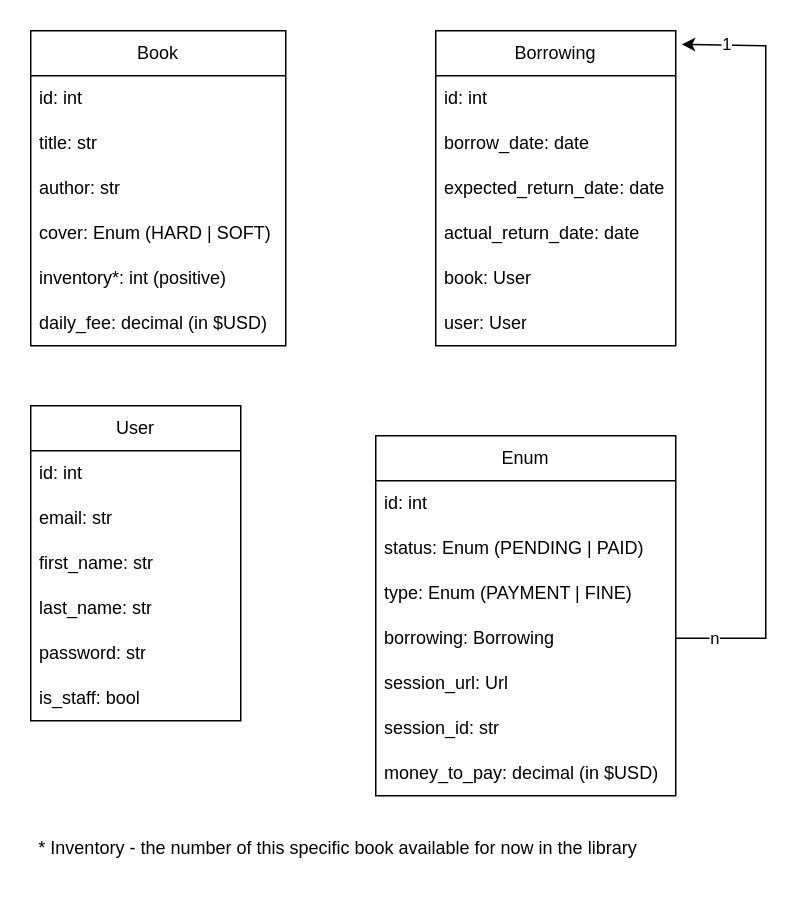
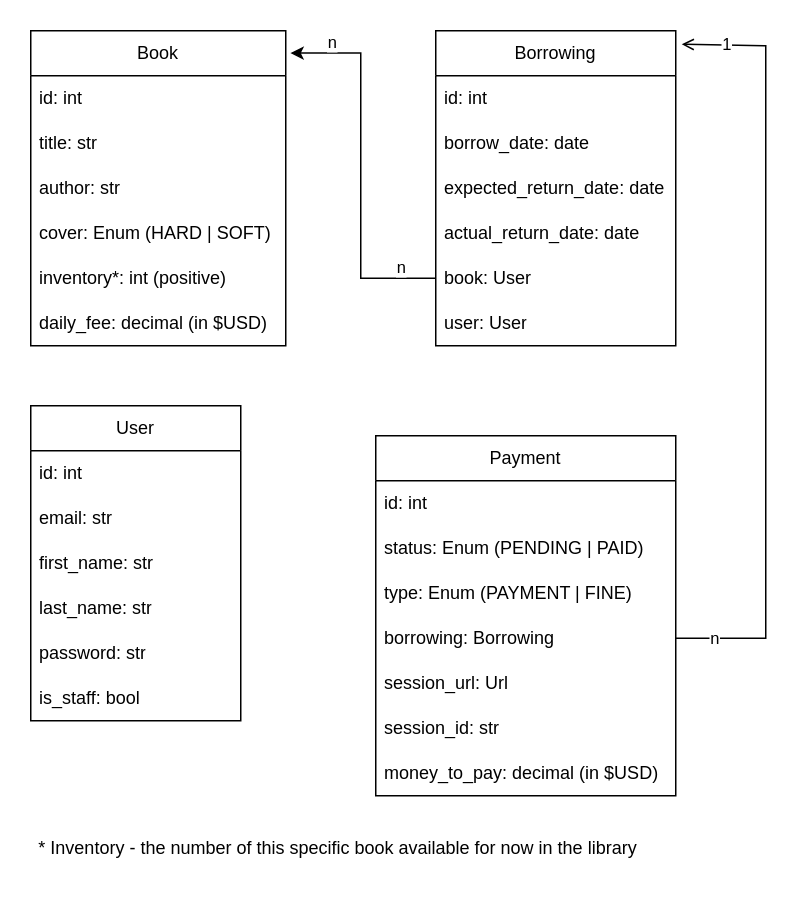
edge "borrowing: Borrowing" -> "Borrowing": arrowhead classic -> open
edge "book: User" -> "Book": added, labels "n", "n"
node "Enum": label "Enum" -> "Payment"
